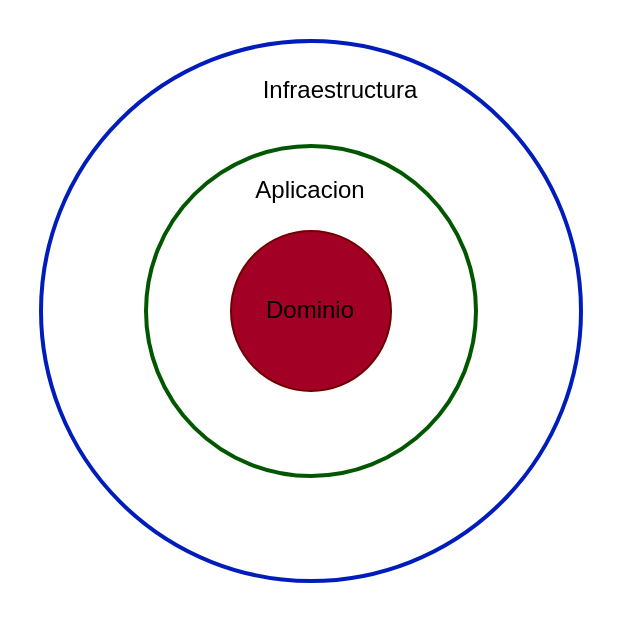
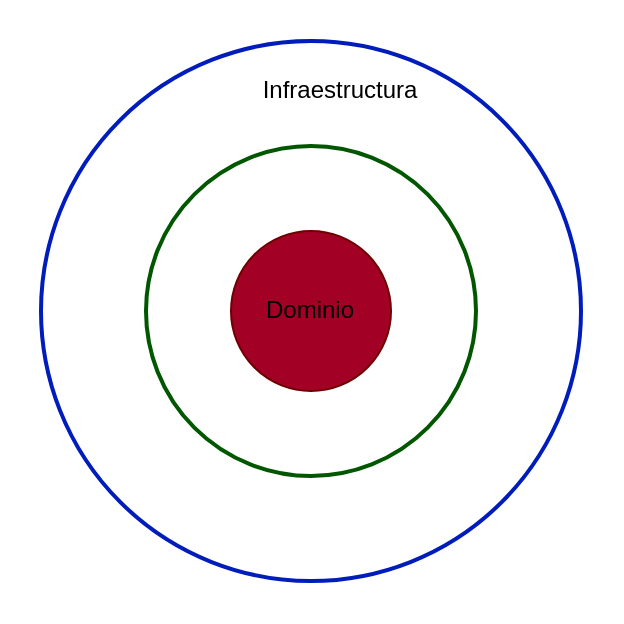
node "Aplicacion": removed
